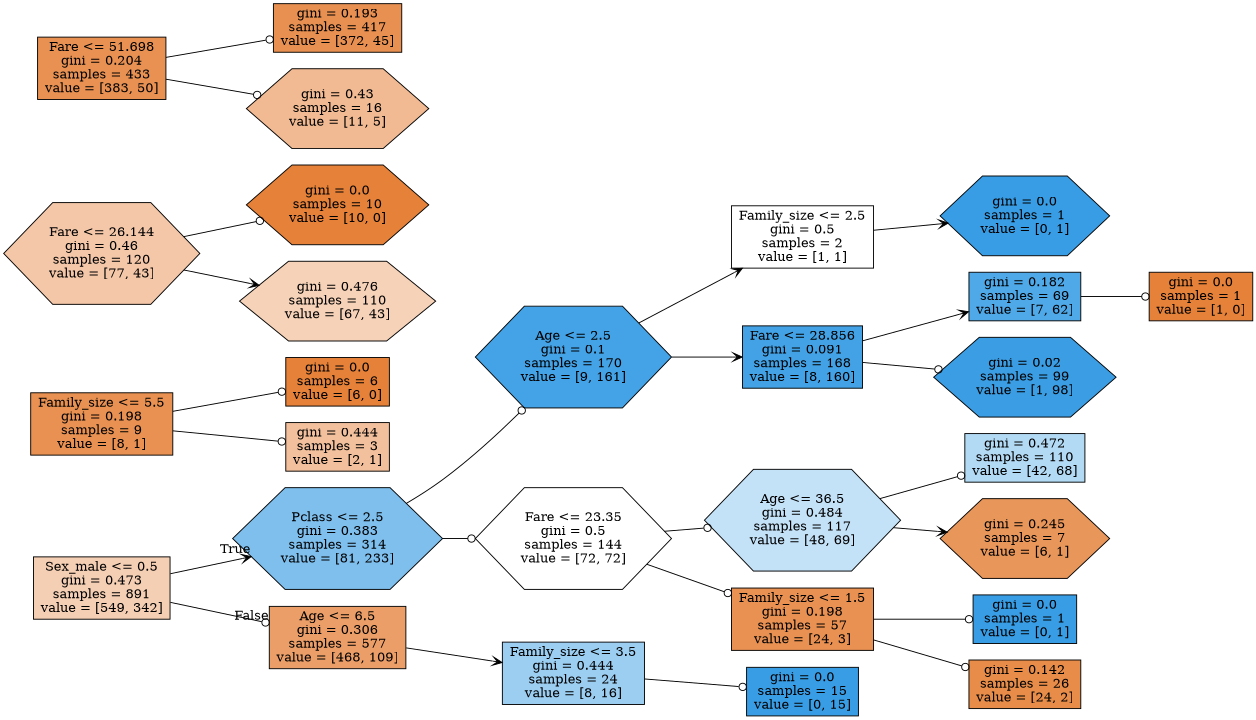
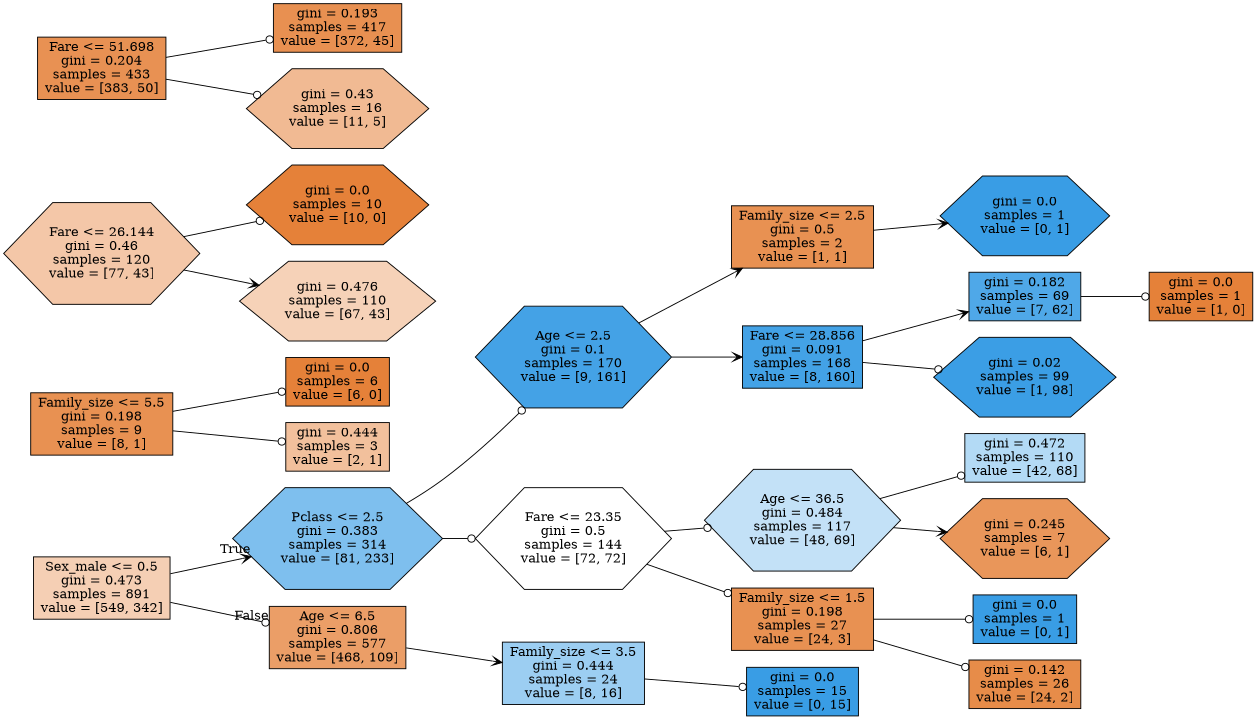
node "Family_size <= 2.5 gini = 0.5 samples = 2 value = [1, 1]": fillcolor #ffffff -> #e89152
node "Family_size <= 1.5 gini = 0.198 samples = 57 value = [24, 3]": label "Family_size <= 1.5 gini = 0.198 samples = 57 value = [24, 3]" -> "Family_size <= 1.5 gini = 0.198 samples = 27 value = [24, 3]"
node "Age <= 6.5 gini = 0.306 samples = 577 value = [468, 109]": label "Age <= 6.5 gini = 0.306 samples = 577 value = [468, 109]" -> "Age <= 6.5 gini = 0.806 samples = 577 value = [468, 109]"
